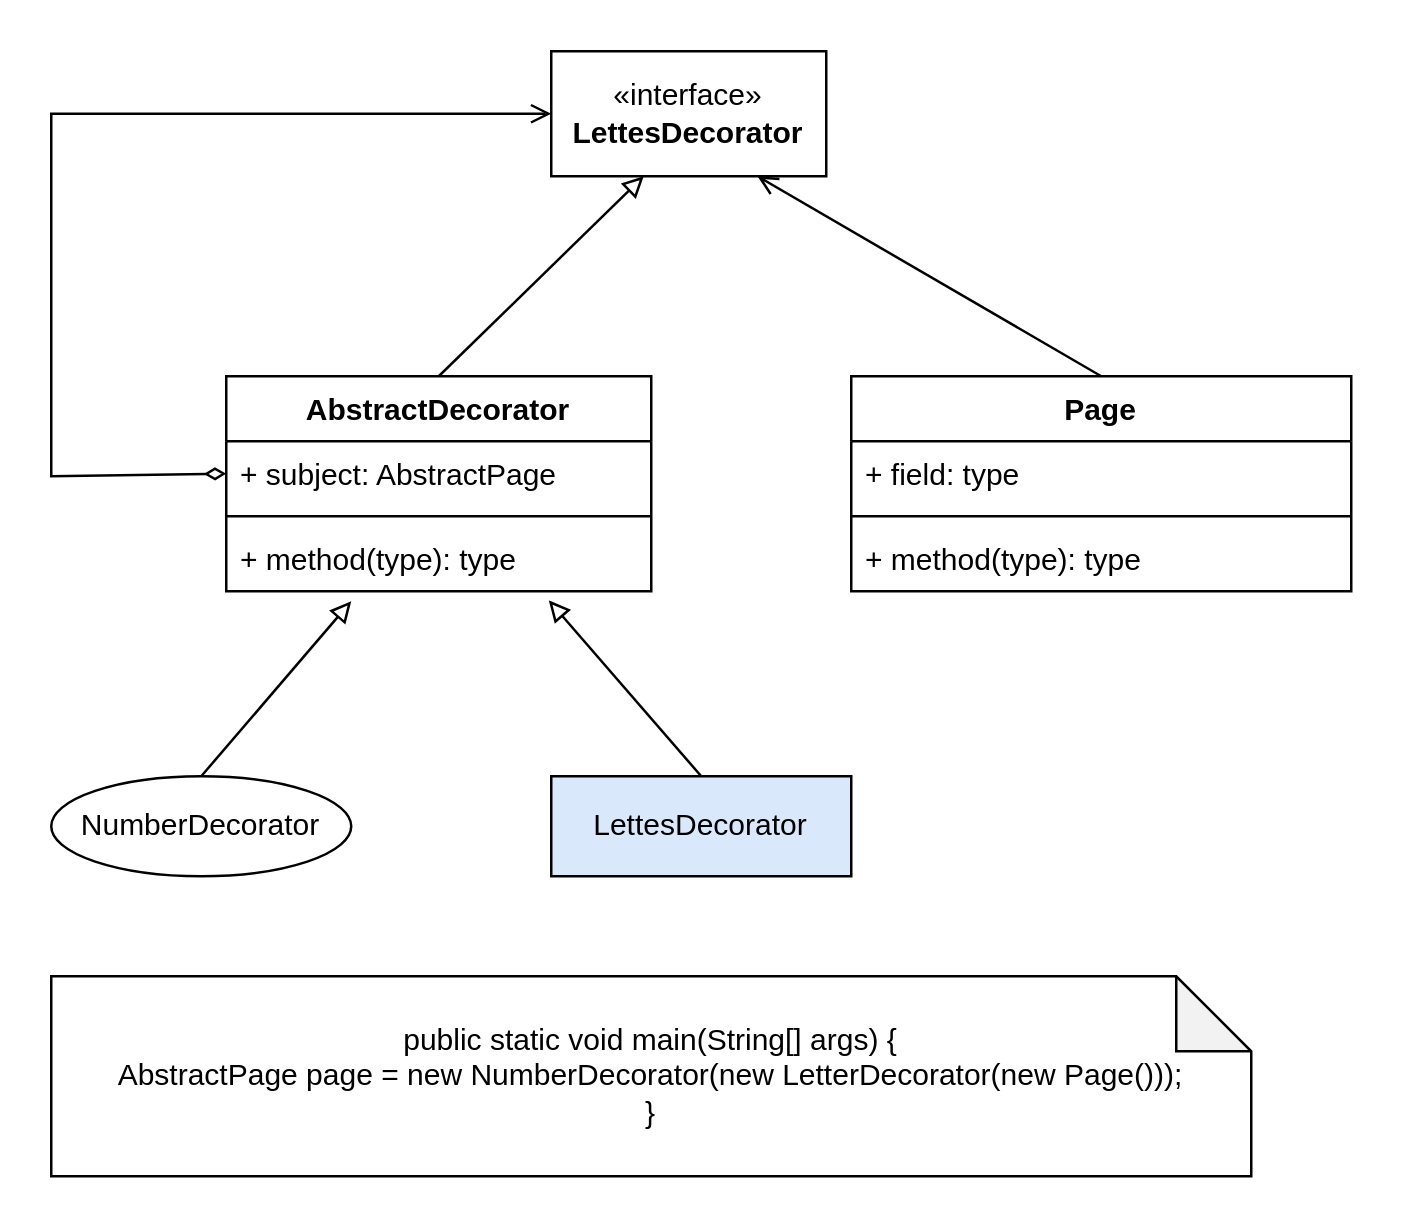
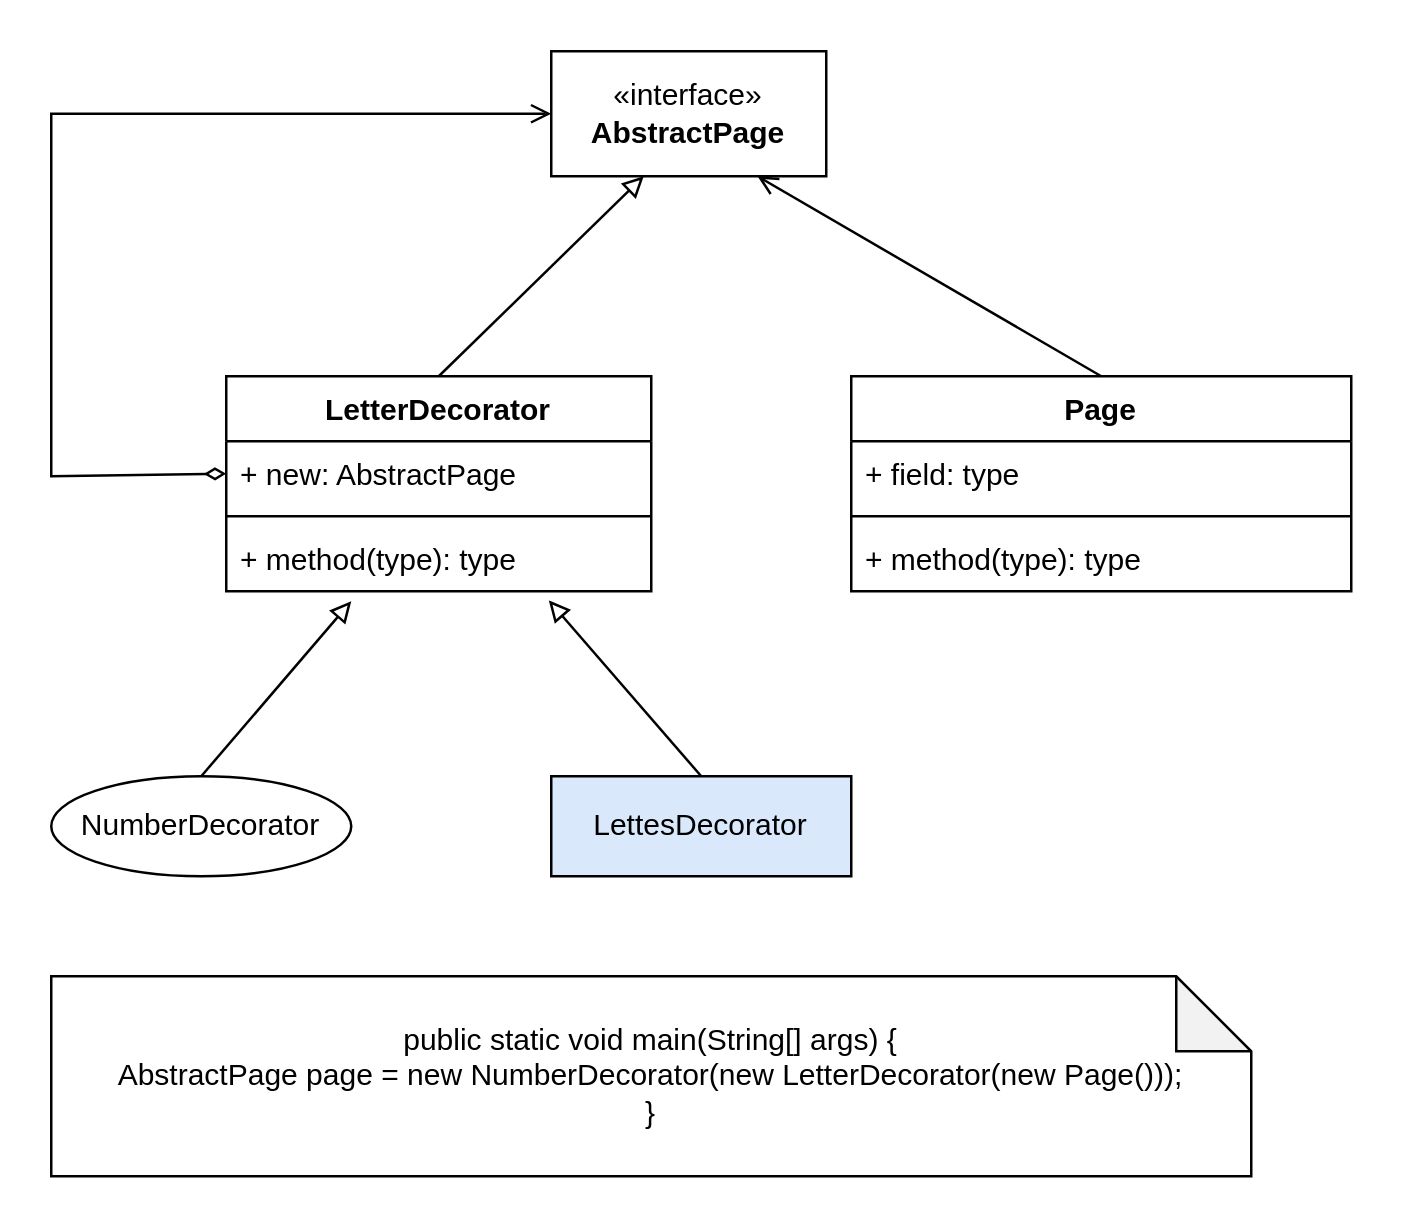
node "«interface» LettesDecorator": label "«interface» LettesDecorator" -> "«interface» AbstractPage"
node "AbstractDecorator": label "AbstractDecorator" -> "LetterDecorator"
node "+ subject: AbstractPage": label "+ subject: AbstractPage" -> "+ new: AbstractPage"
